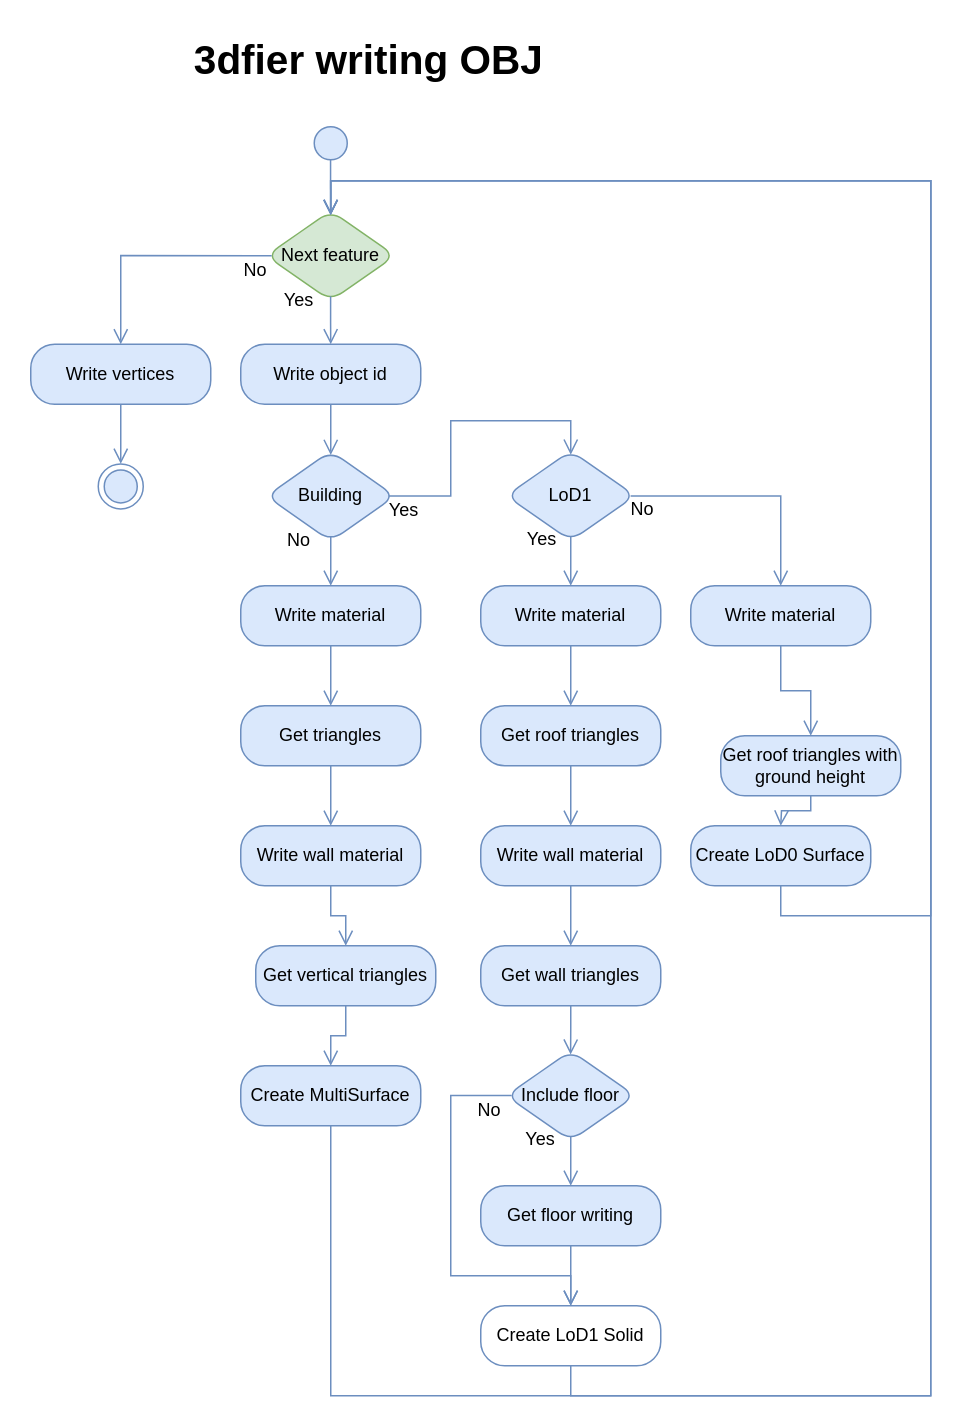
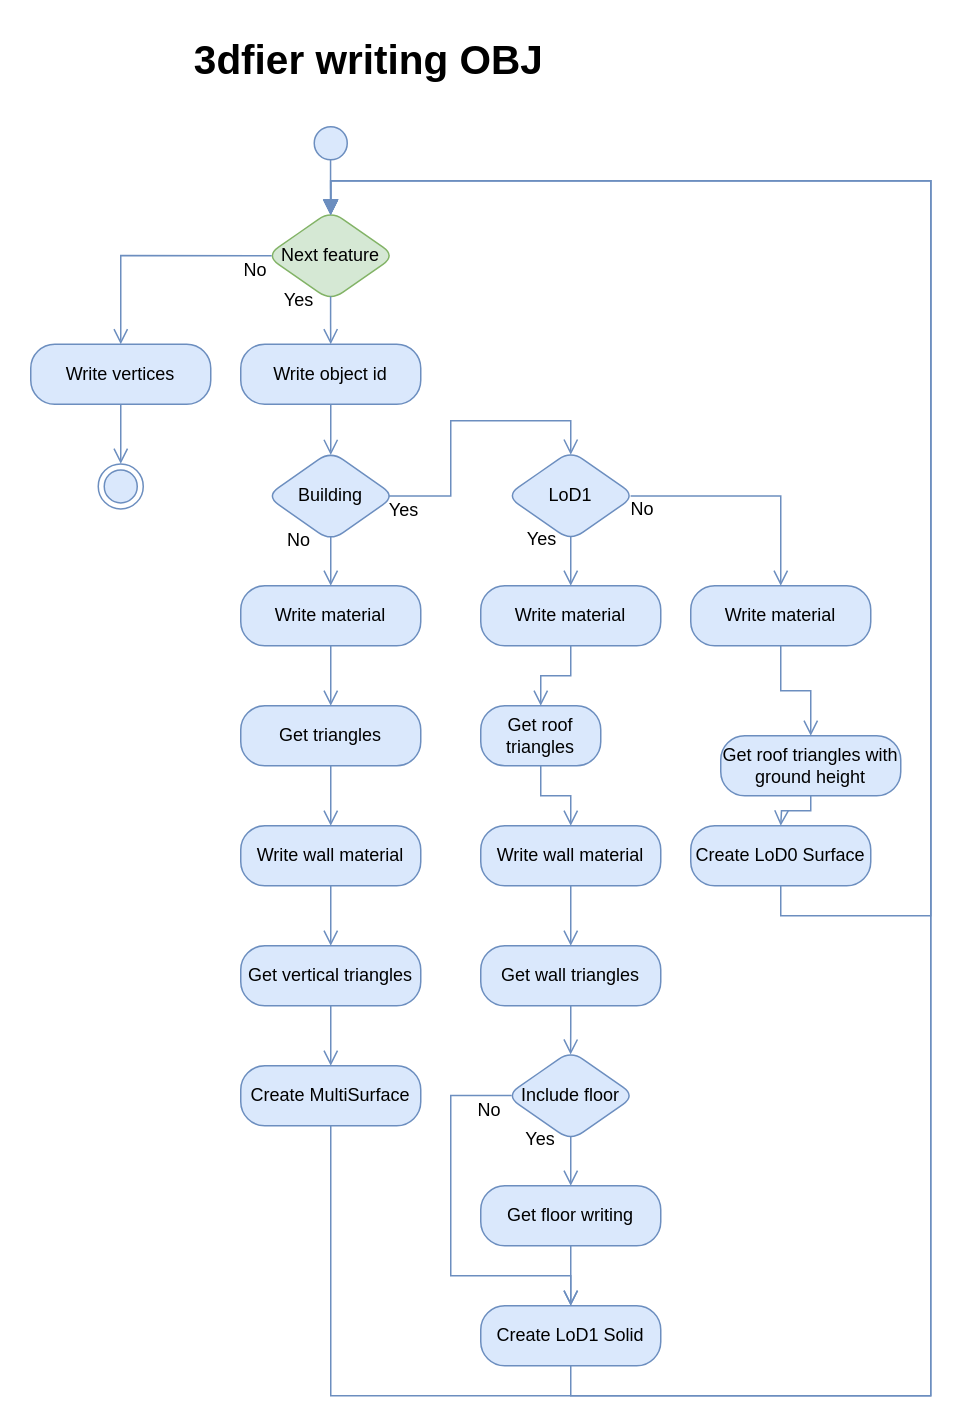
node "Get roof triangles": size 180x60 -> 120x60
node "Get vertical triangles": moved (346, 976) -> (331, 976)
node "Create LoD1 Solid": fillcolor #ffffff -> #dae8fc
edge "Create LoD1 Solid" -> "Next feature": arrowhead open -> block
